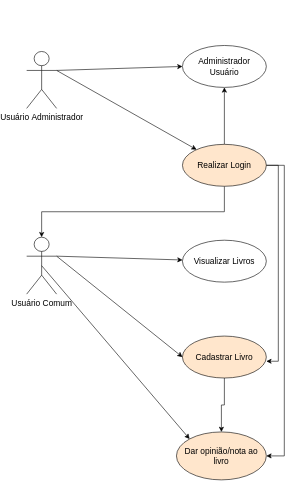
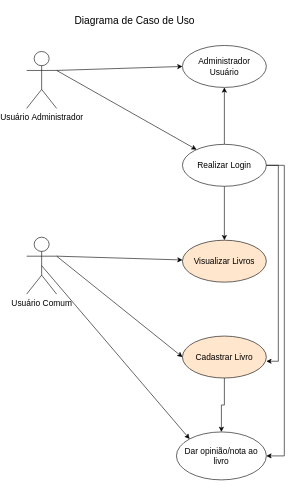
node "Diagrama de Caso de Uso": added
node "Realizar Login": fillcolor #ffe6cc -> #ffffff
edge "Realizar Login" -> "Usuário Comum": now "Realizar Login" -> "Visualizar Livros"
node "Visualizar Livros": fillcolor #ffffff -> #ffe6cc
node "Dar opinião/nota ao livro": fillcolor #ffe6cc -> #ffffff
